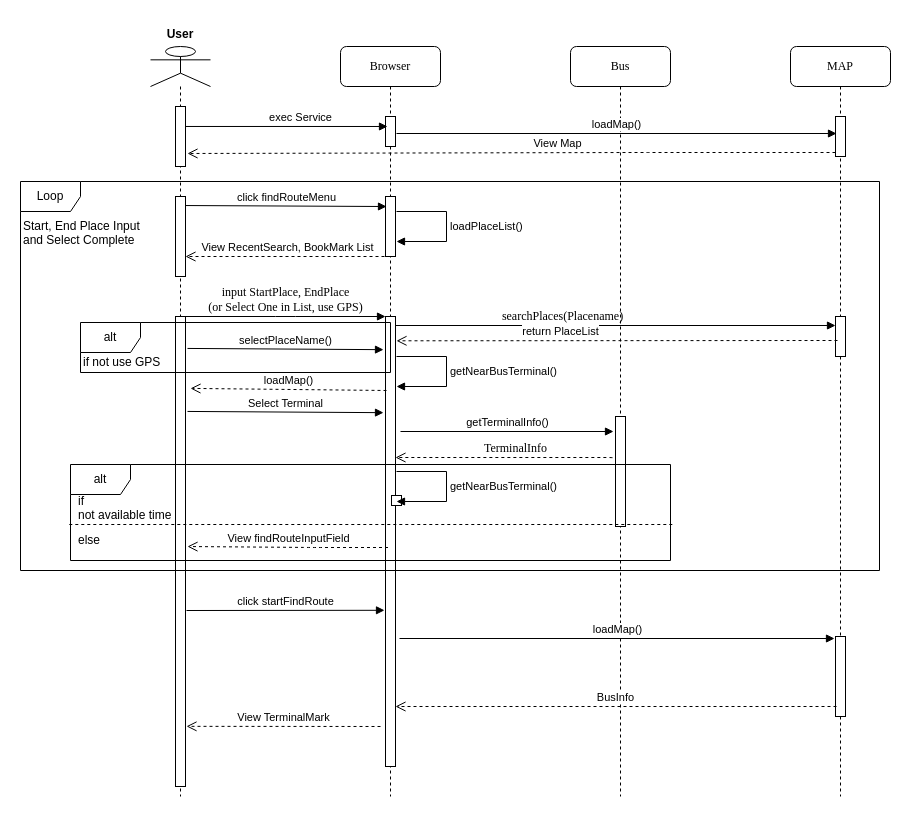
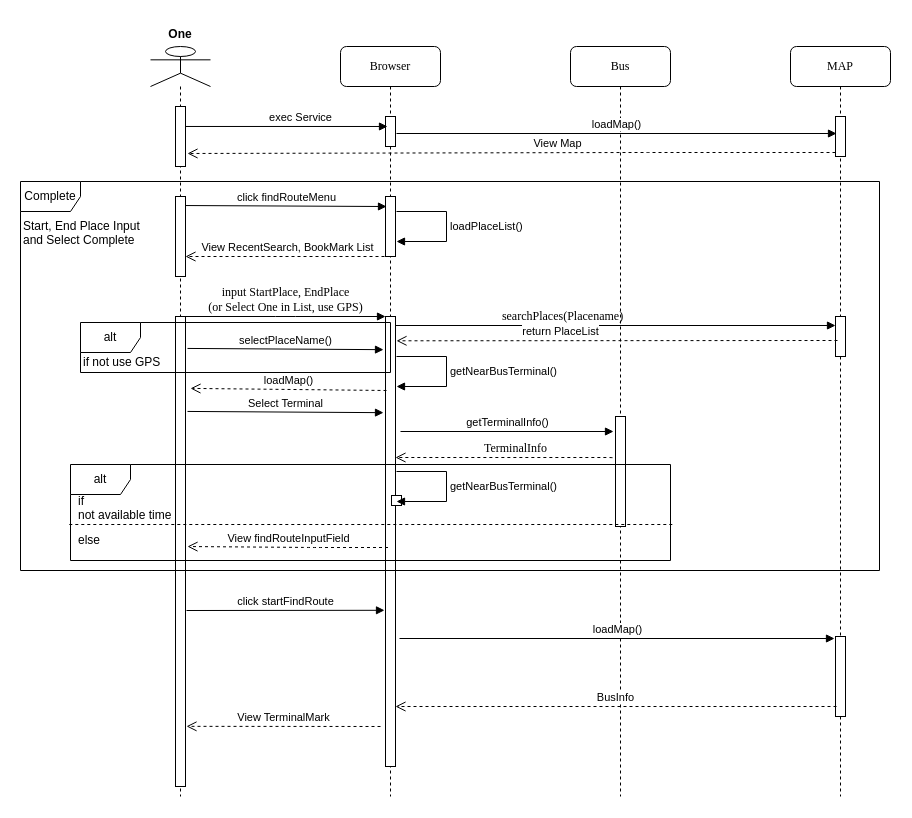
node "User": label "User" -> "One"
node "Loop": label "Loop" -> "Complete"
